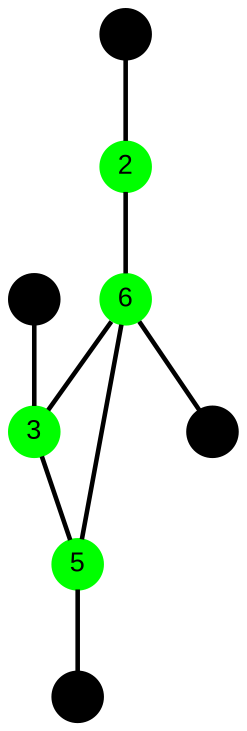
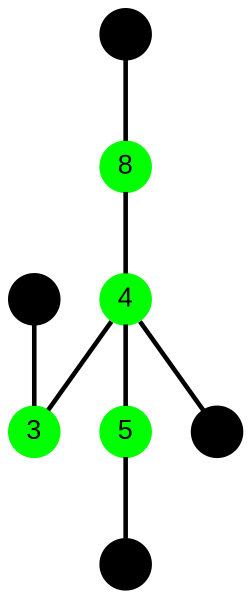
node "2": label "2" -> "8"
node "6": label "6" -> "4"
edge "3" -- "5": removed
